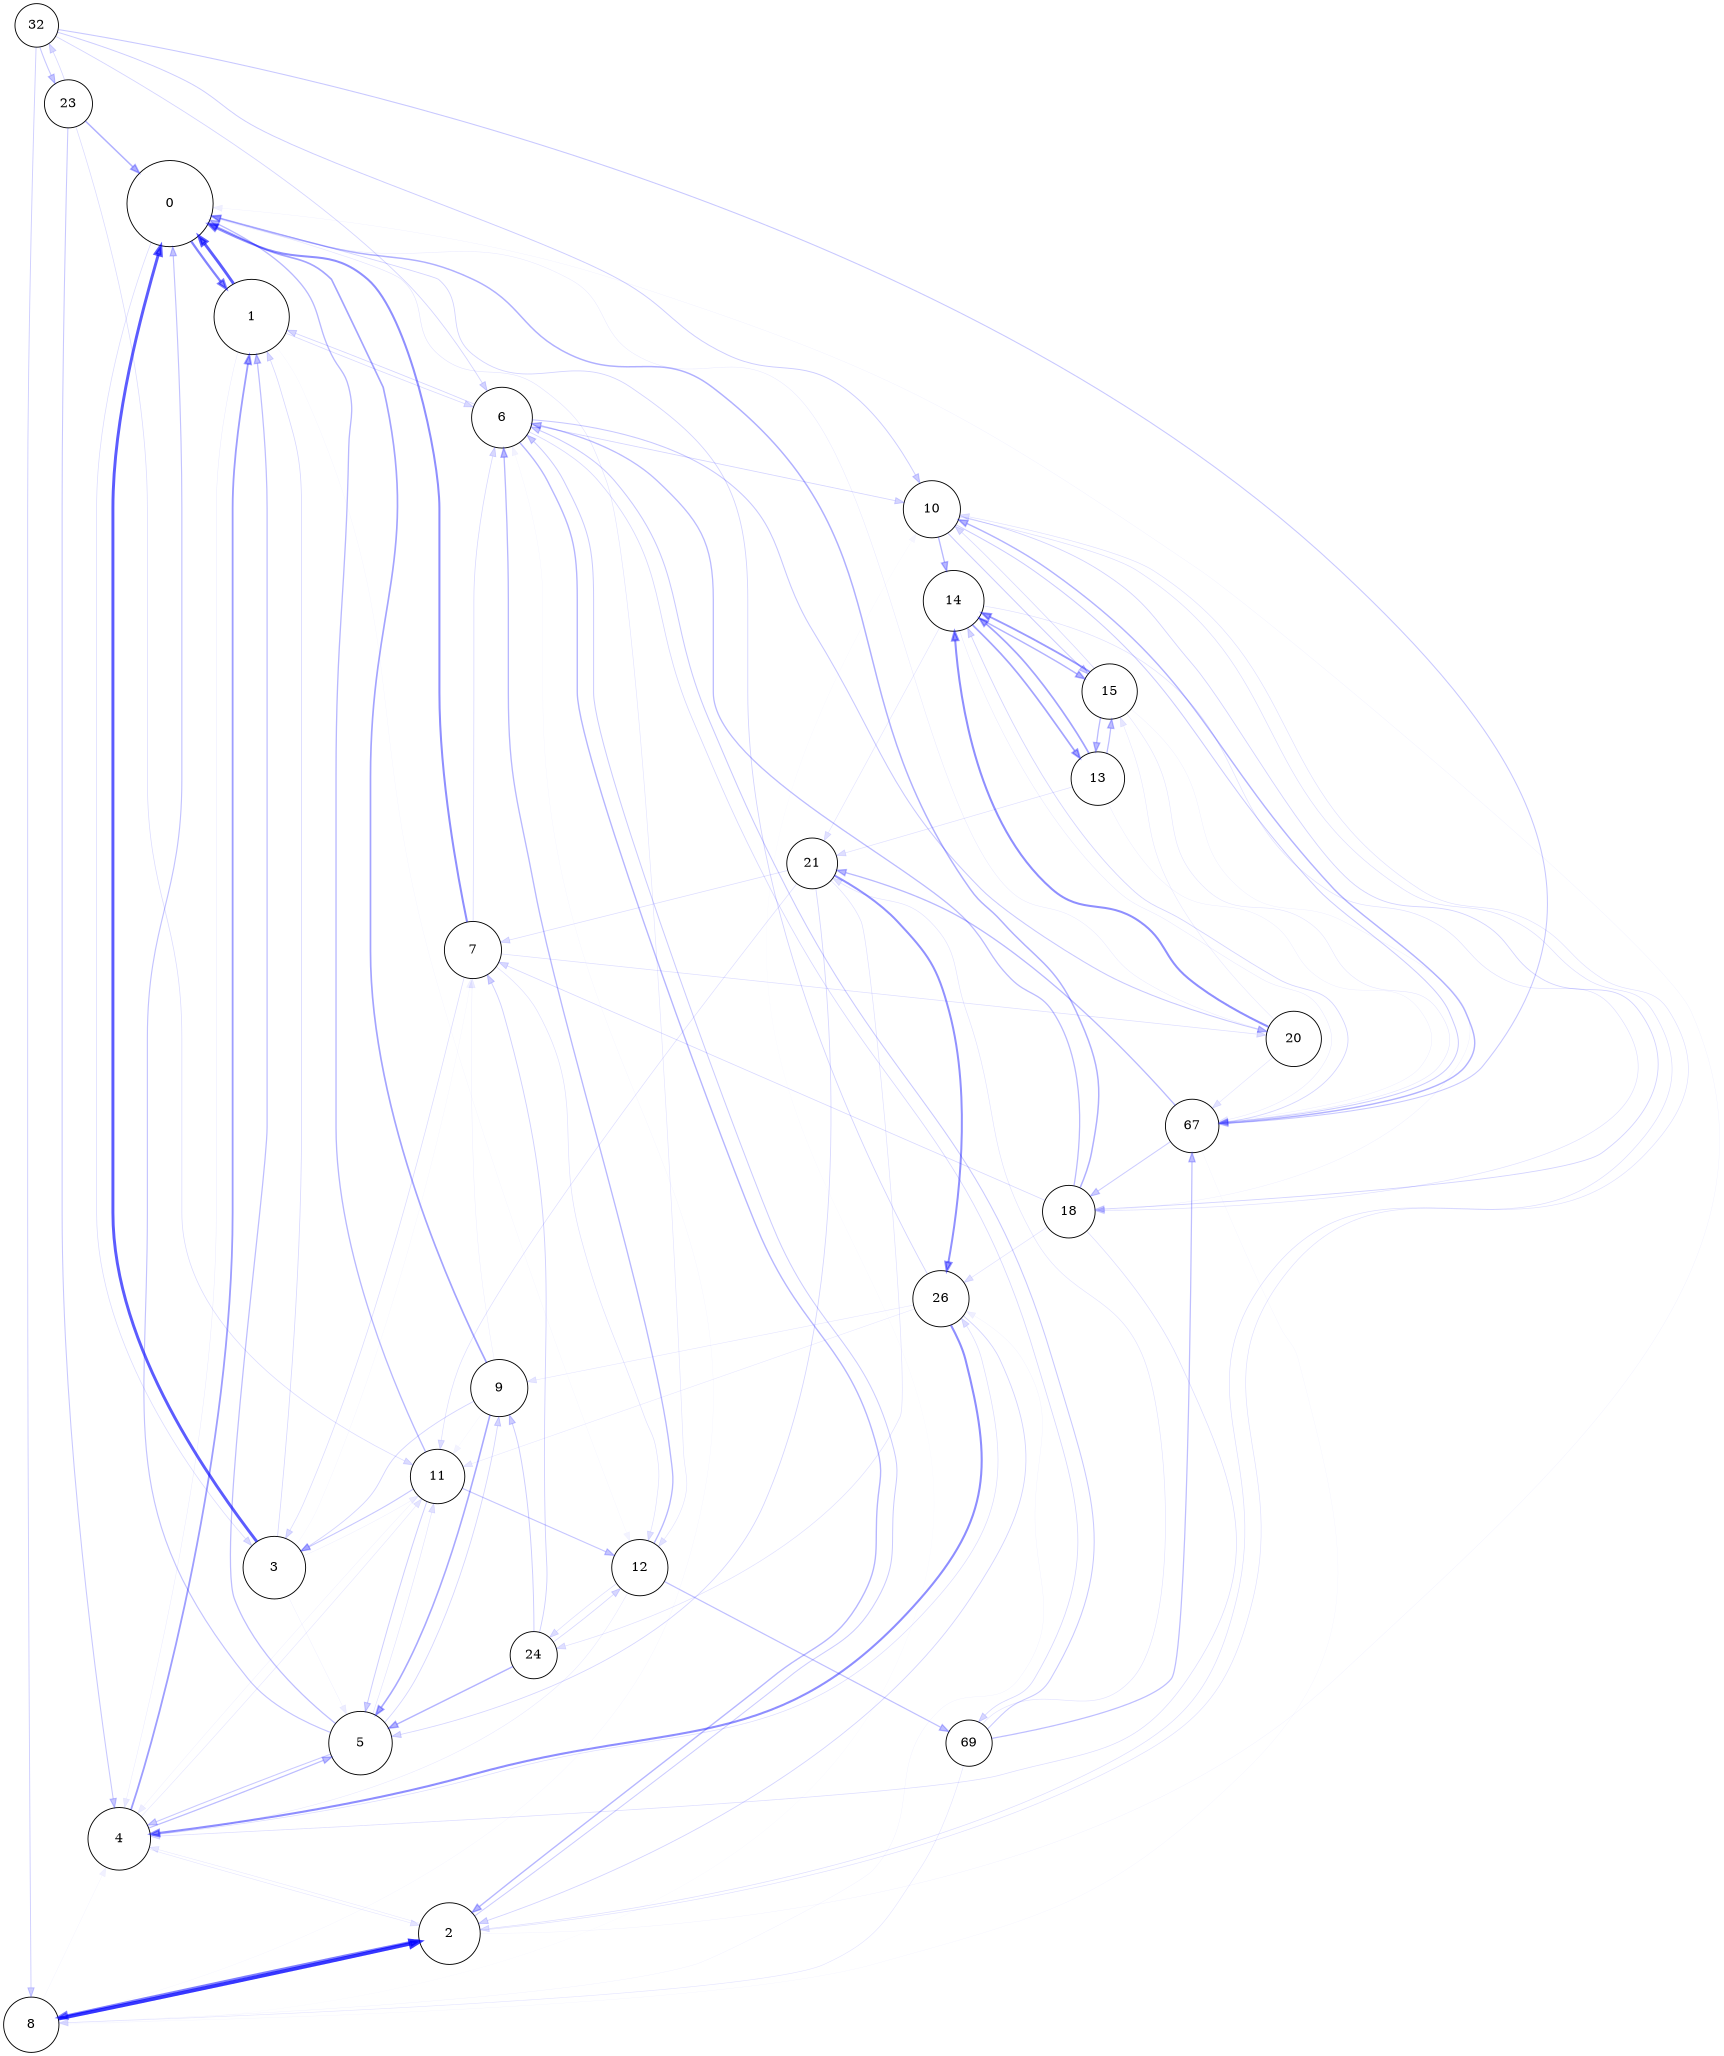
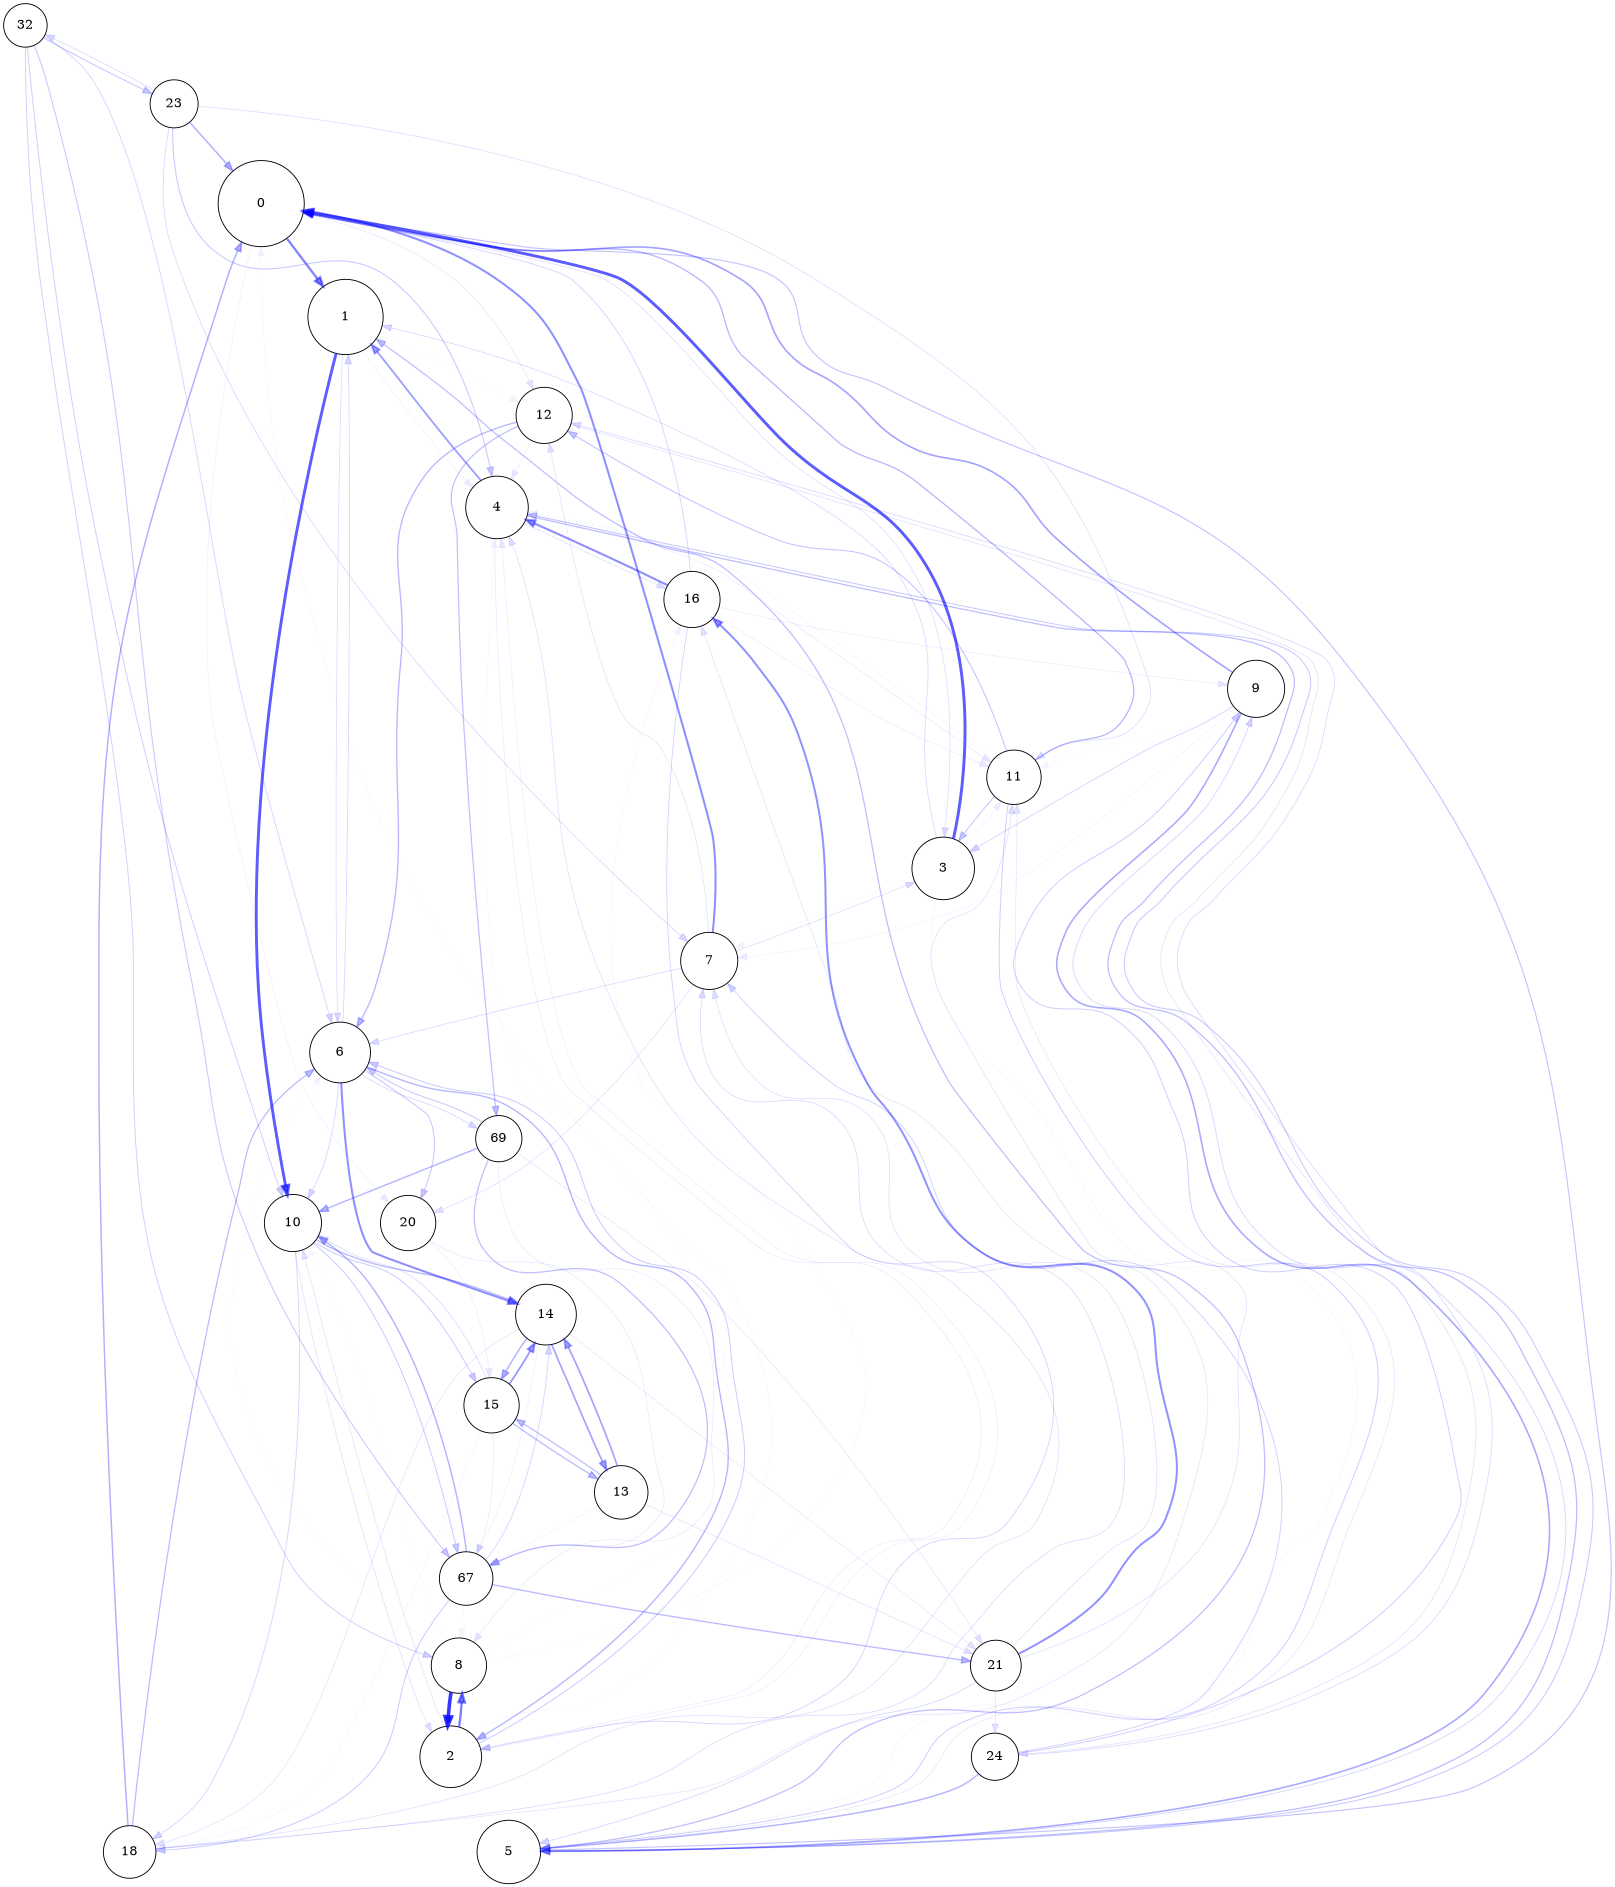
edge "1" -> "0": now "1" -> "10"
edge "23" -> "7": added
edge "20" -> "14": now "6" -> "14"
edge "69" -> "10": added
node "26": label "26" -> "16"
